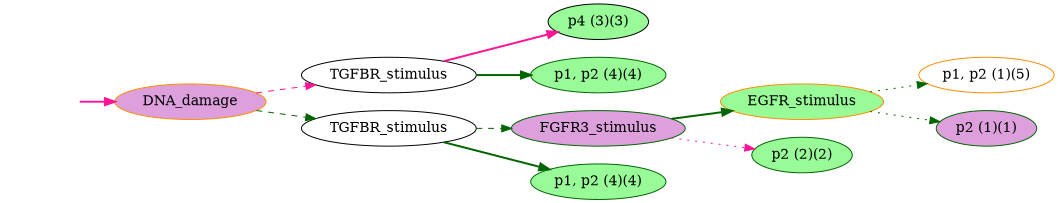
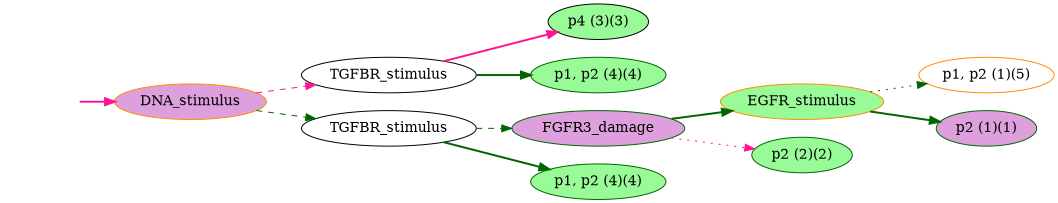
node "DNA_damage": label "DNA_damage" -> "DNA_stimulus"
edge "EGFR_stimulus" -> "p2 (1)(1)": style dotted -> bold
node "FGFR3_stimulus": label "FGFR3_stimulus" -> "FGFR3_damage"
